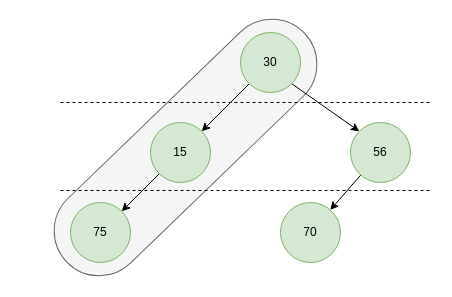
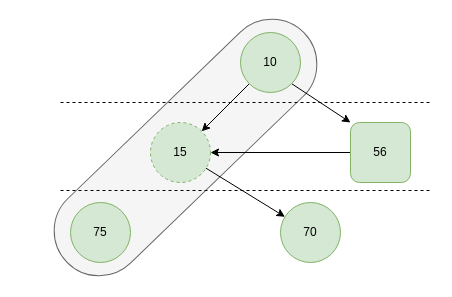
node "30": label "30" -> "10"
node "15": style solid -> dashed
node "56": shape ellipse -> rounded rectangle
edge "56" -> "70": now "56" -> "15"
edge "15" -> "75": now "15" -> "70"
